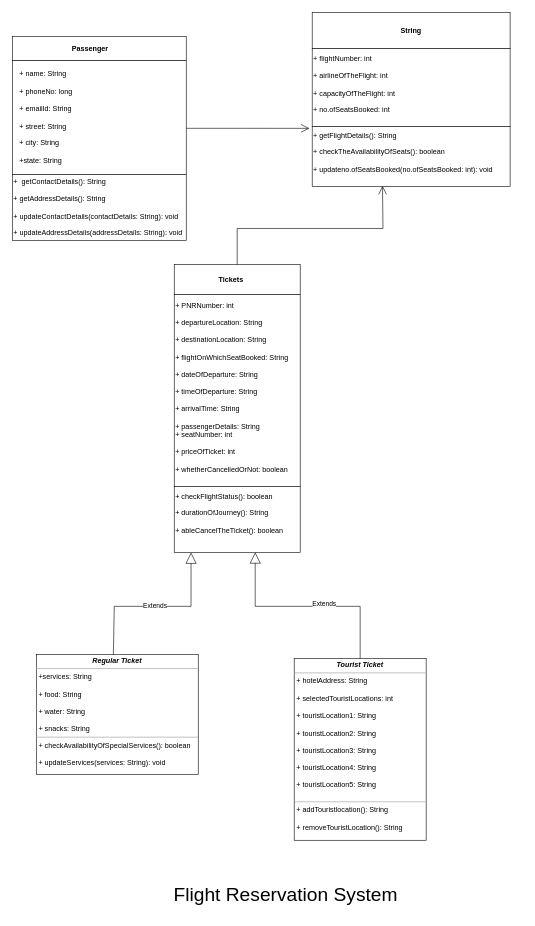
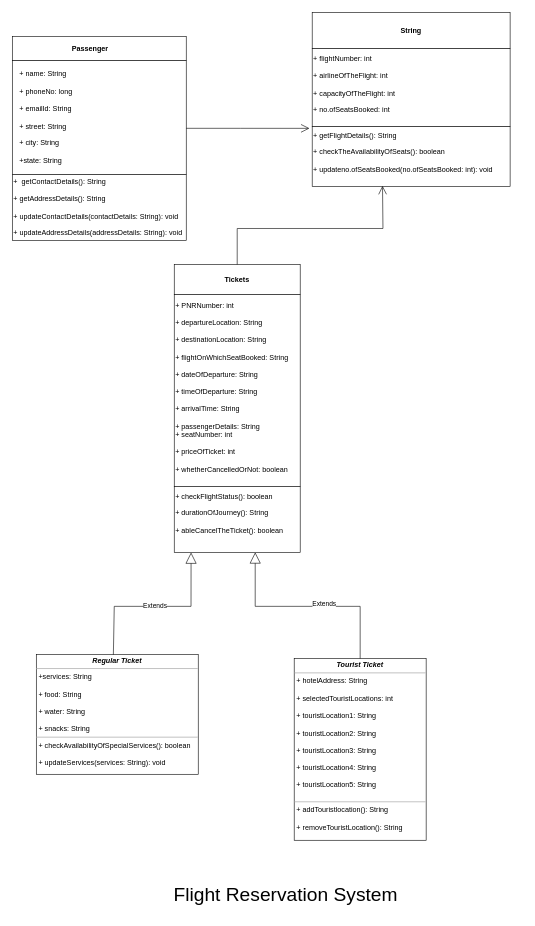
node "Tickets": moved (231, 279) -> (237, 279)
